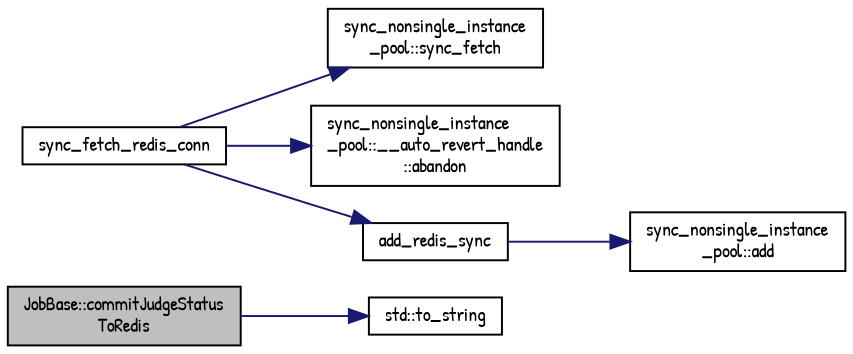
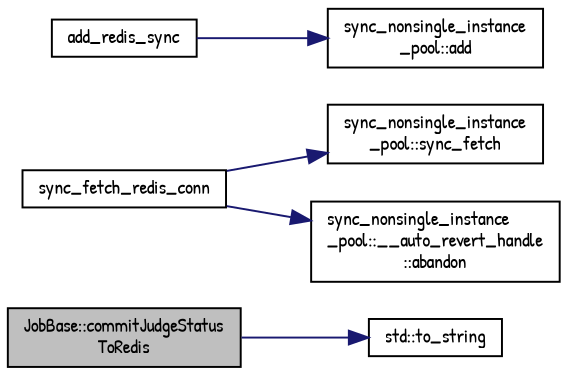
edge "sync_fetch_redis_conn" -> "add_redis_sync": removed
